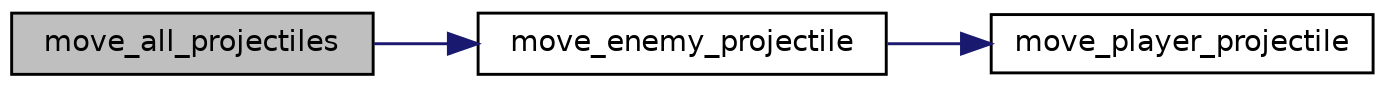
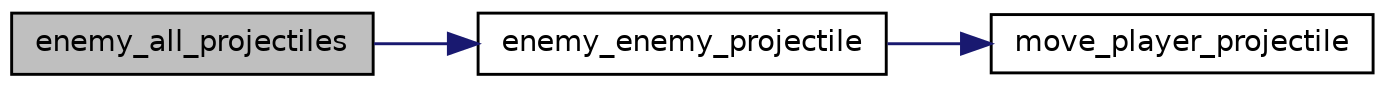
node "move_all_projectiles": label "move_all_projectiles" -> "enemy_all_projectiles"
node "move_enemy_projectile": label "move_enemy_projectile" -> "enemy_enemy_projectile"
